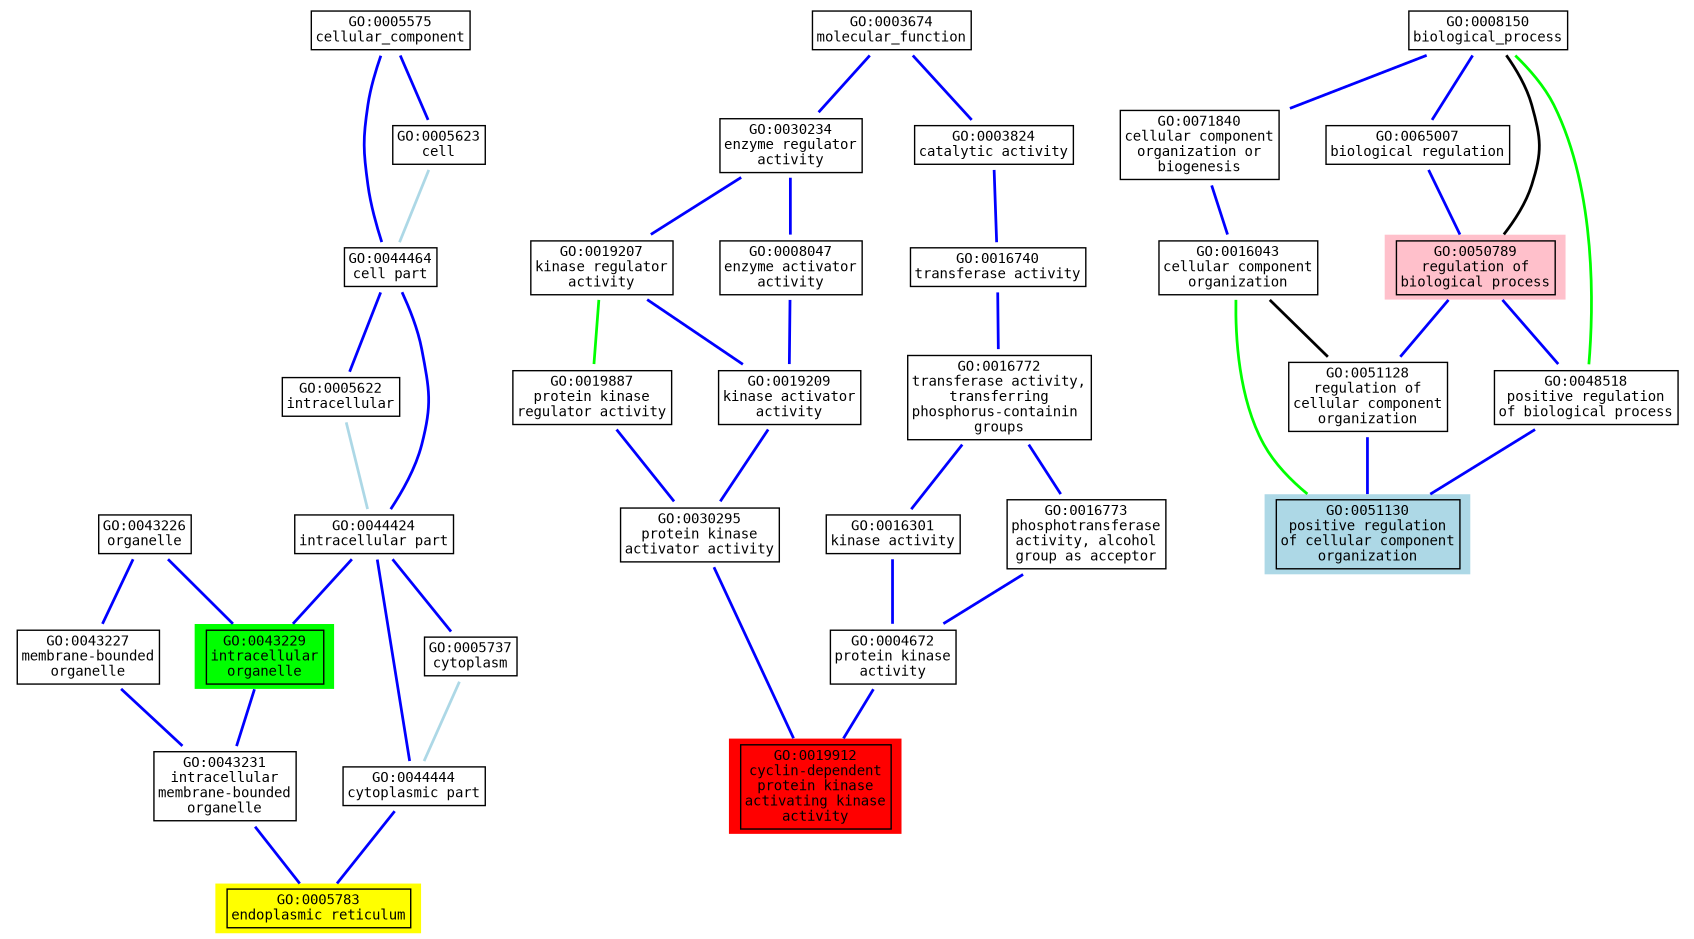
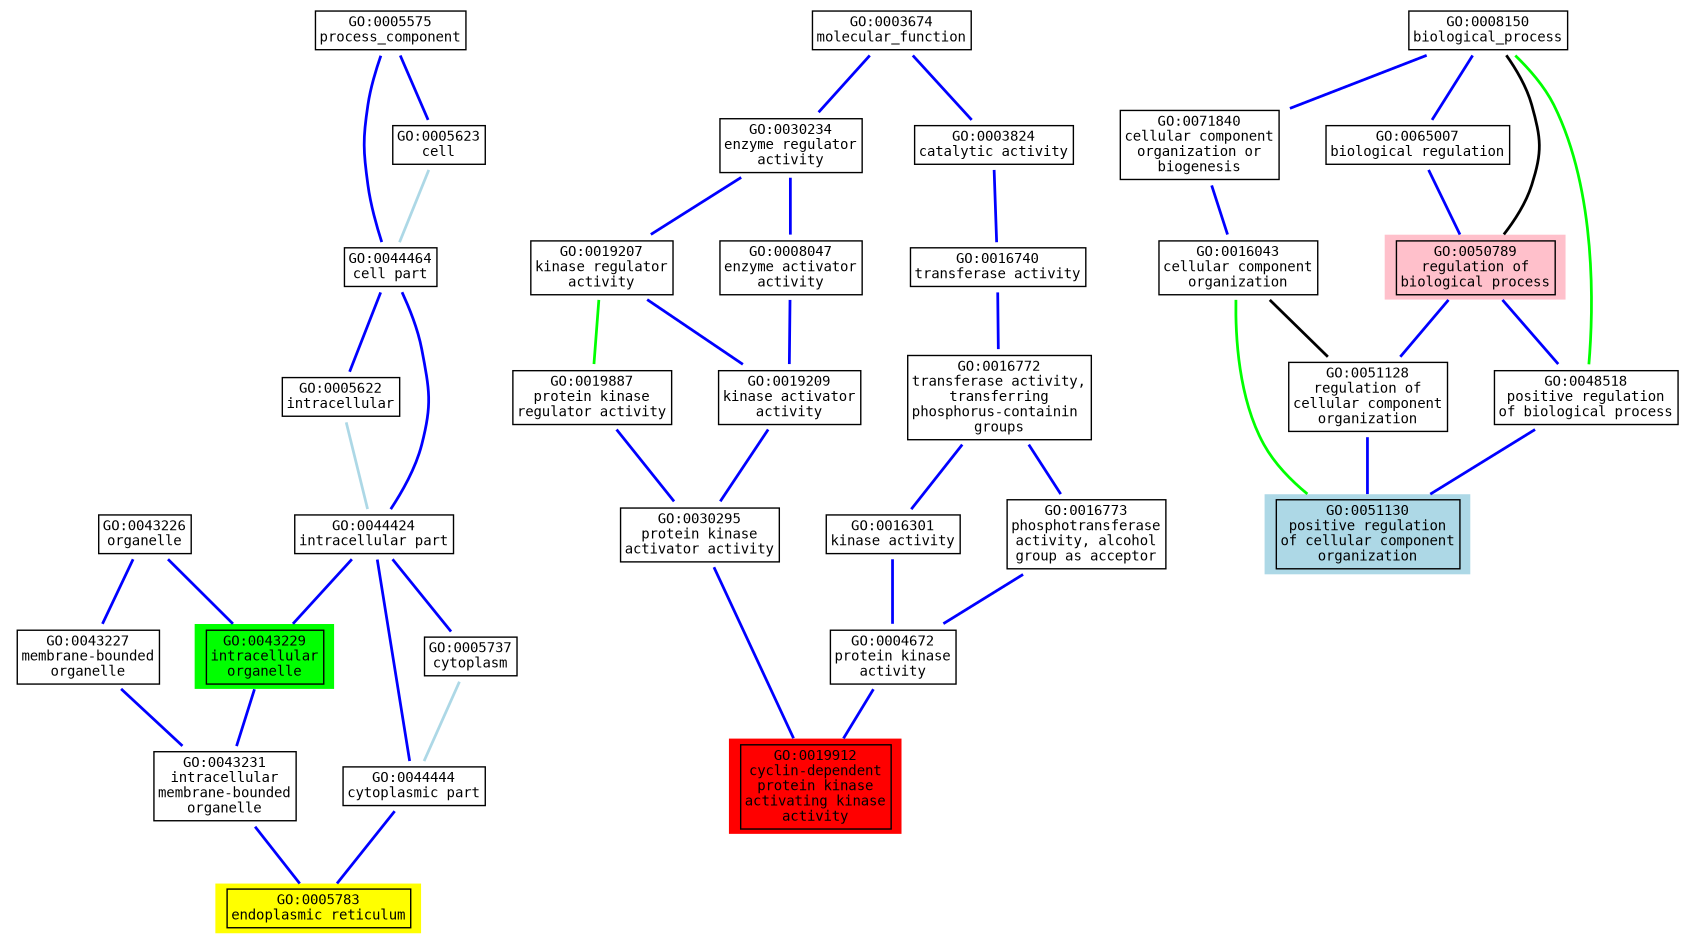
node "GO:0005575": text "cellular_component" -> "process_component"
